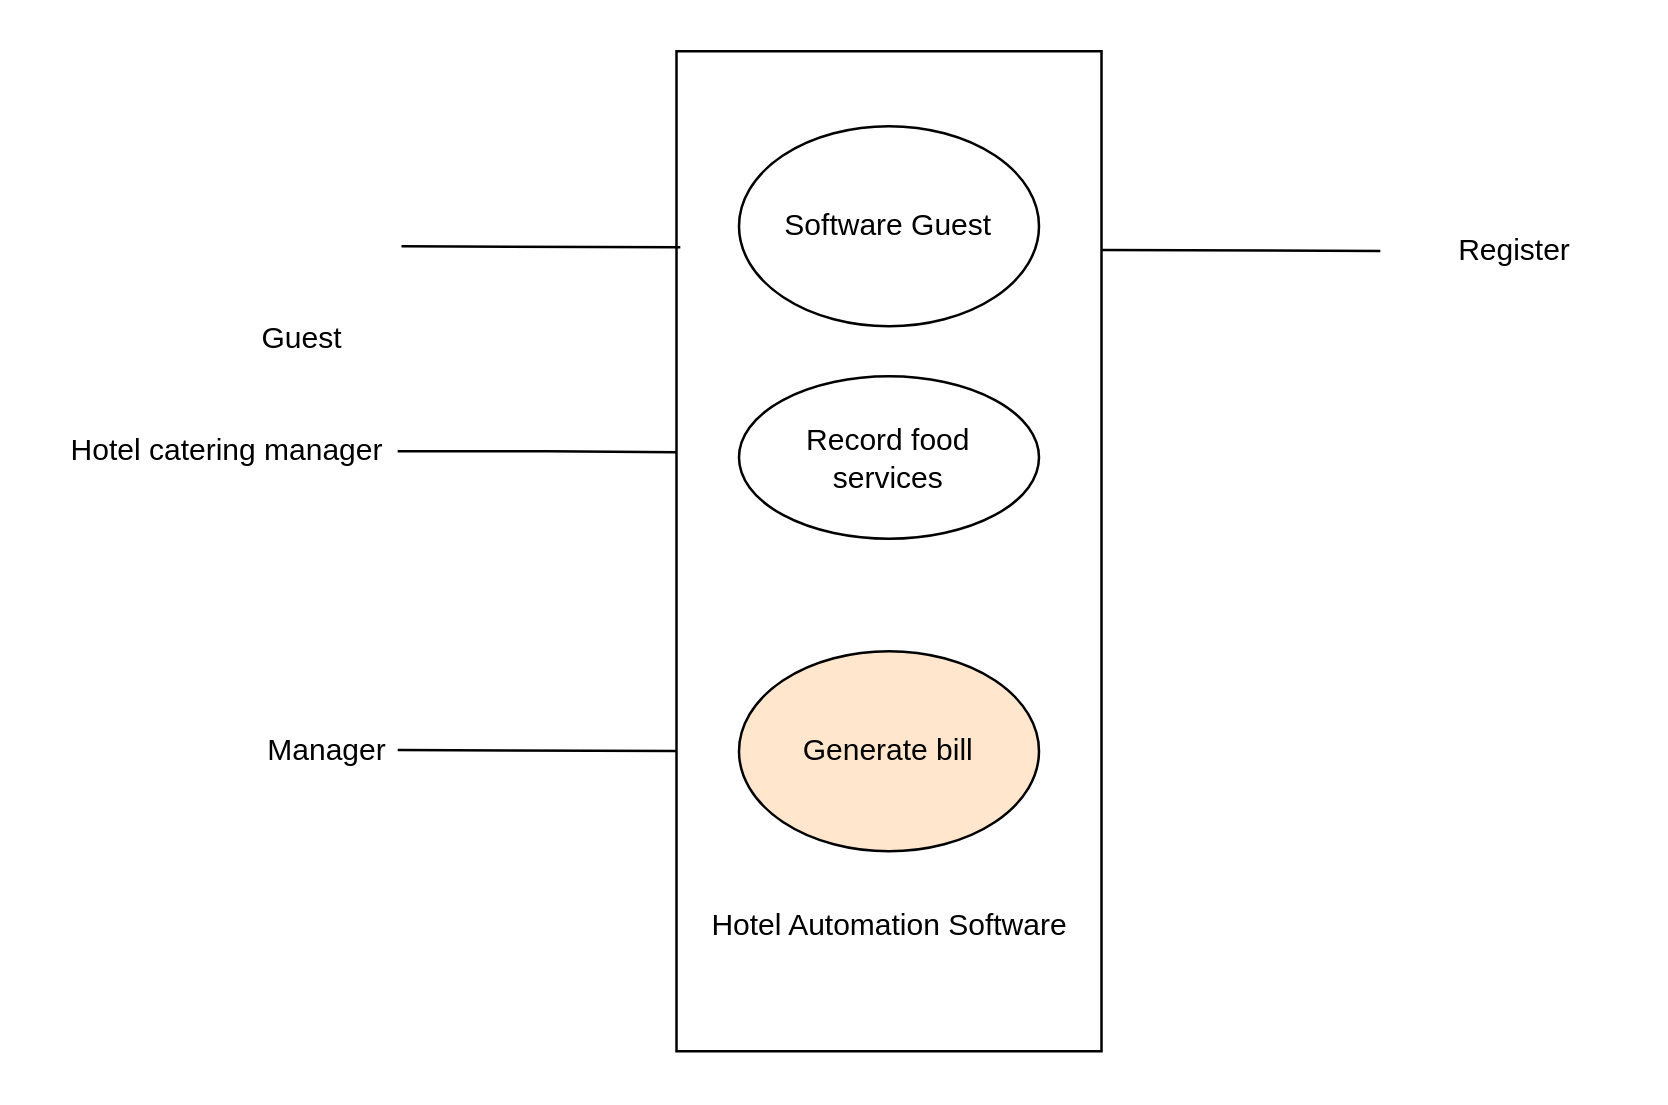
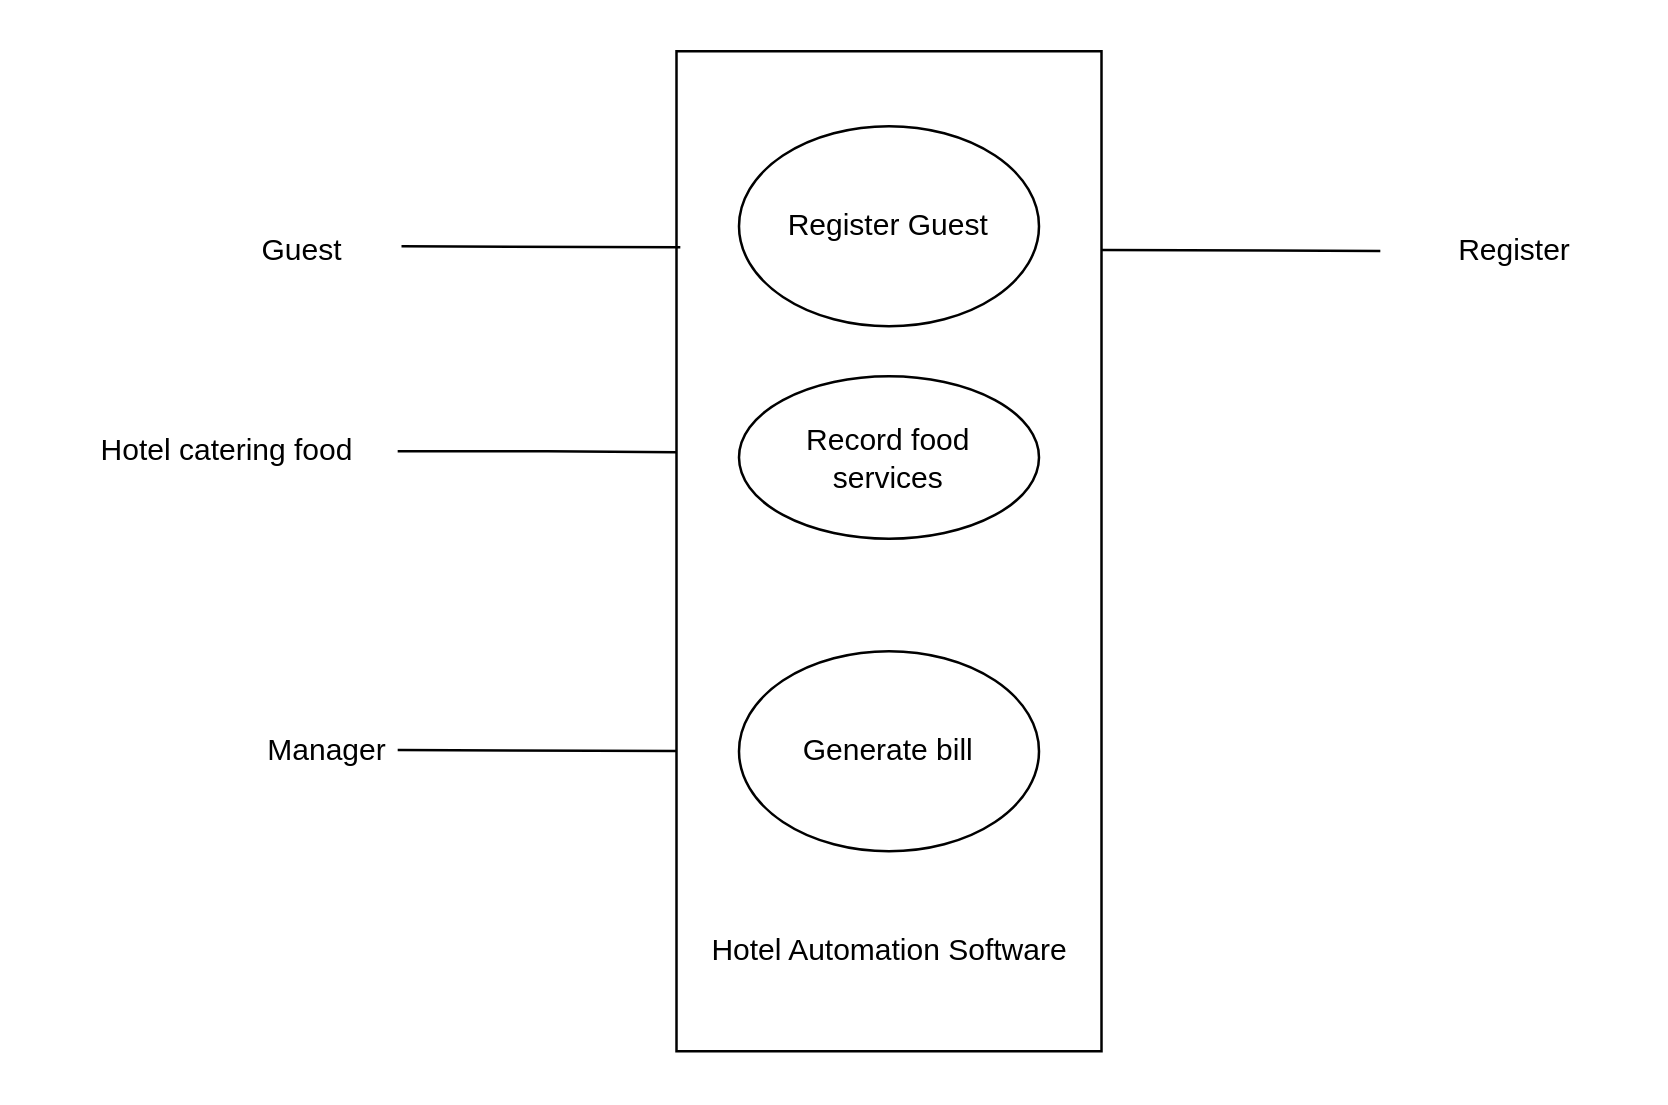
node "Software Guest": label "Software Guest" -> "Register Guest"
node "Guest": moved (301, 339) -> (301, 251)
node "Hotel catering manager": label "Hotel catering manager" -> "Hotel catering food"
node "Generate bill": fillcolor #ffe6cc -> #ffffff
node "Hotel Automation Software": moved (889, 926) -> (889, 951)
